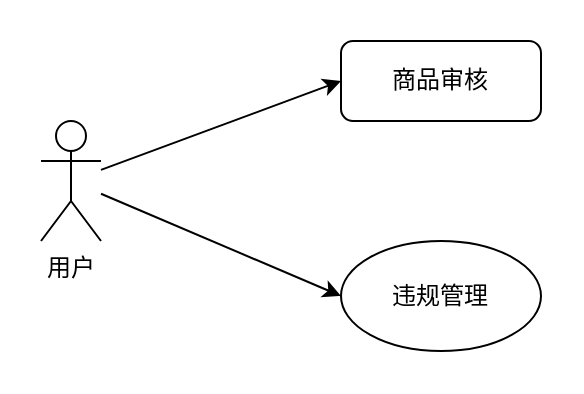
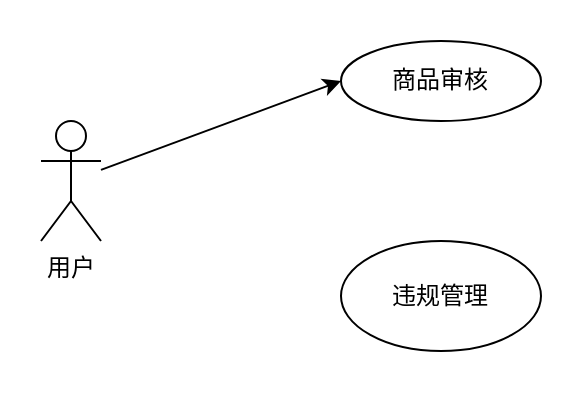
node "商品审核": shape rounded rectangle -> ellipse
edge "用户" -> "违规管理": removed
